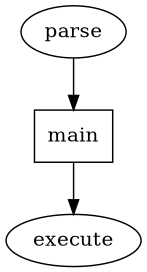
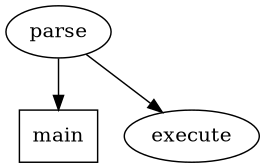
edge "main" -> "execute": now "parse" -> "execute"
